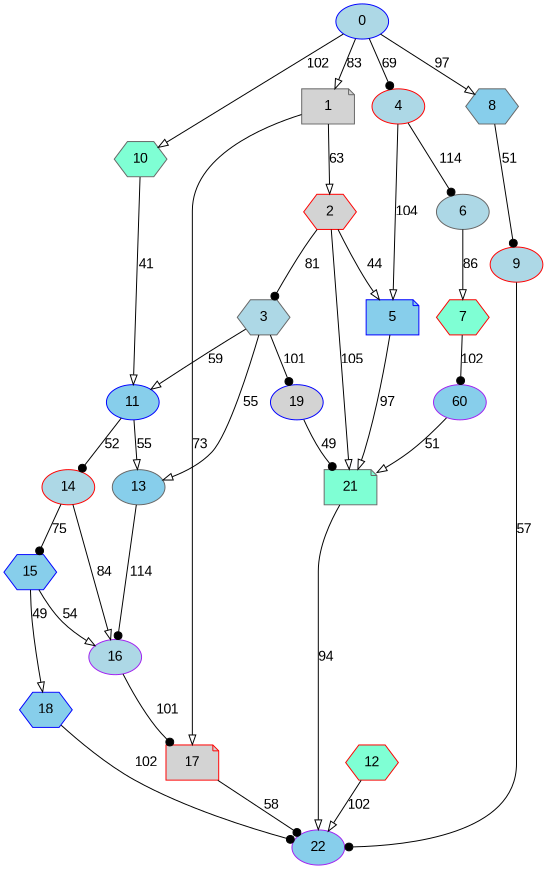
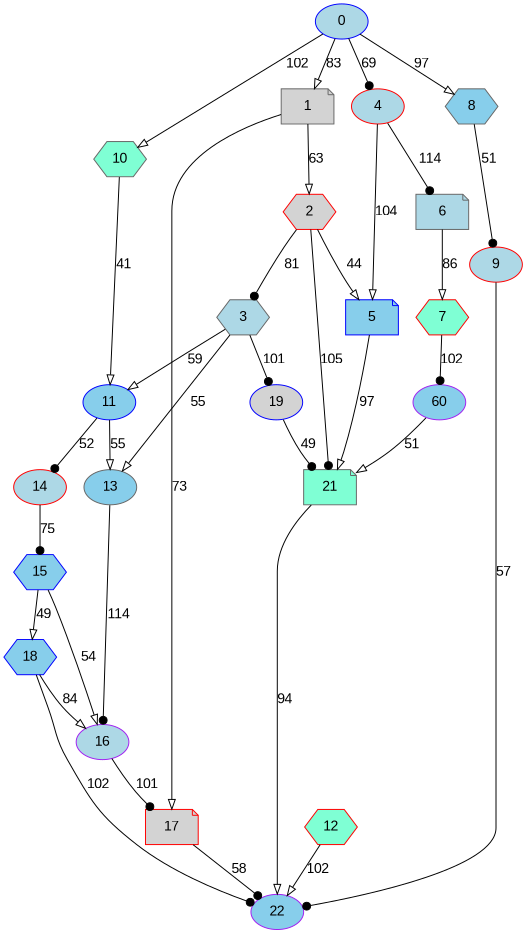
node "6": shape ellipse -> note
edge "2" -> "21": arrowhead onormal -> dot
edge "14" -> "16": now "18" -> "16"
